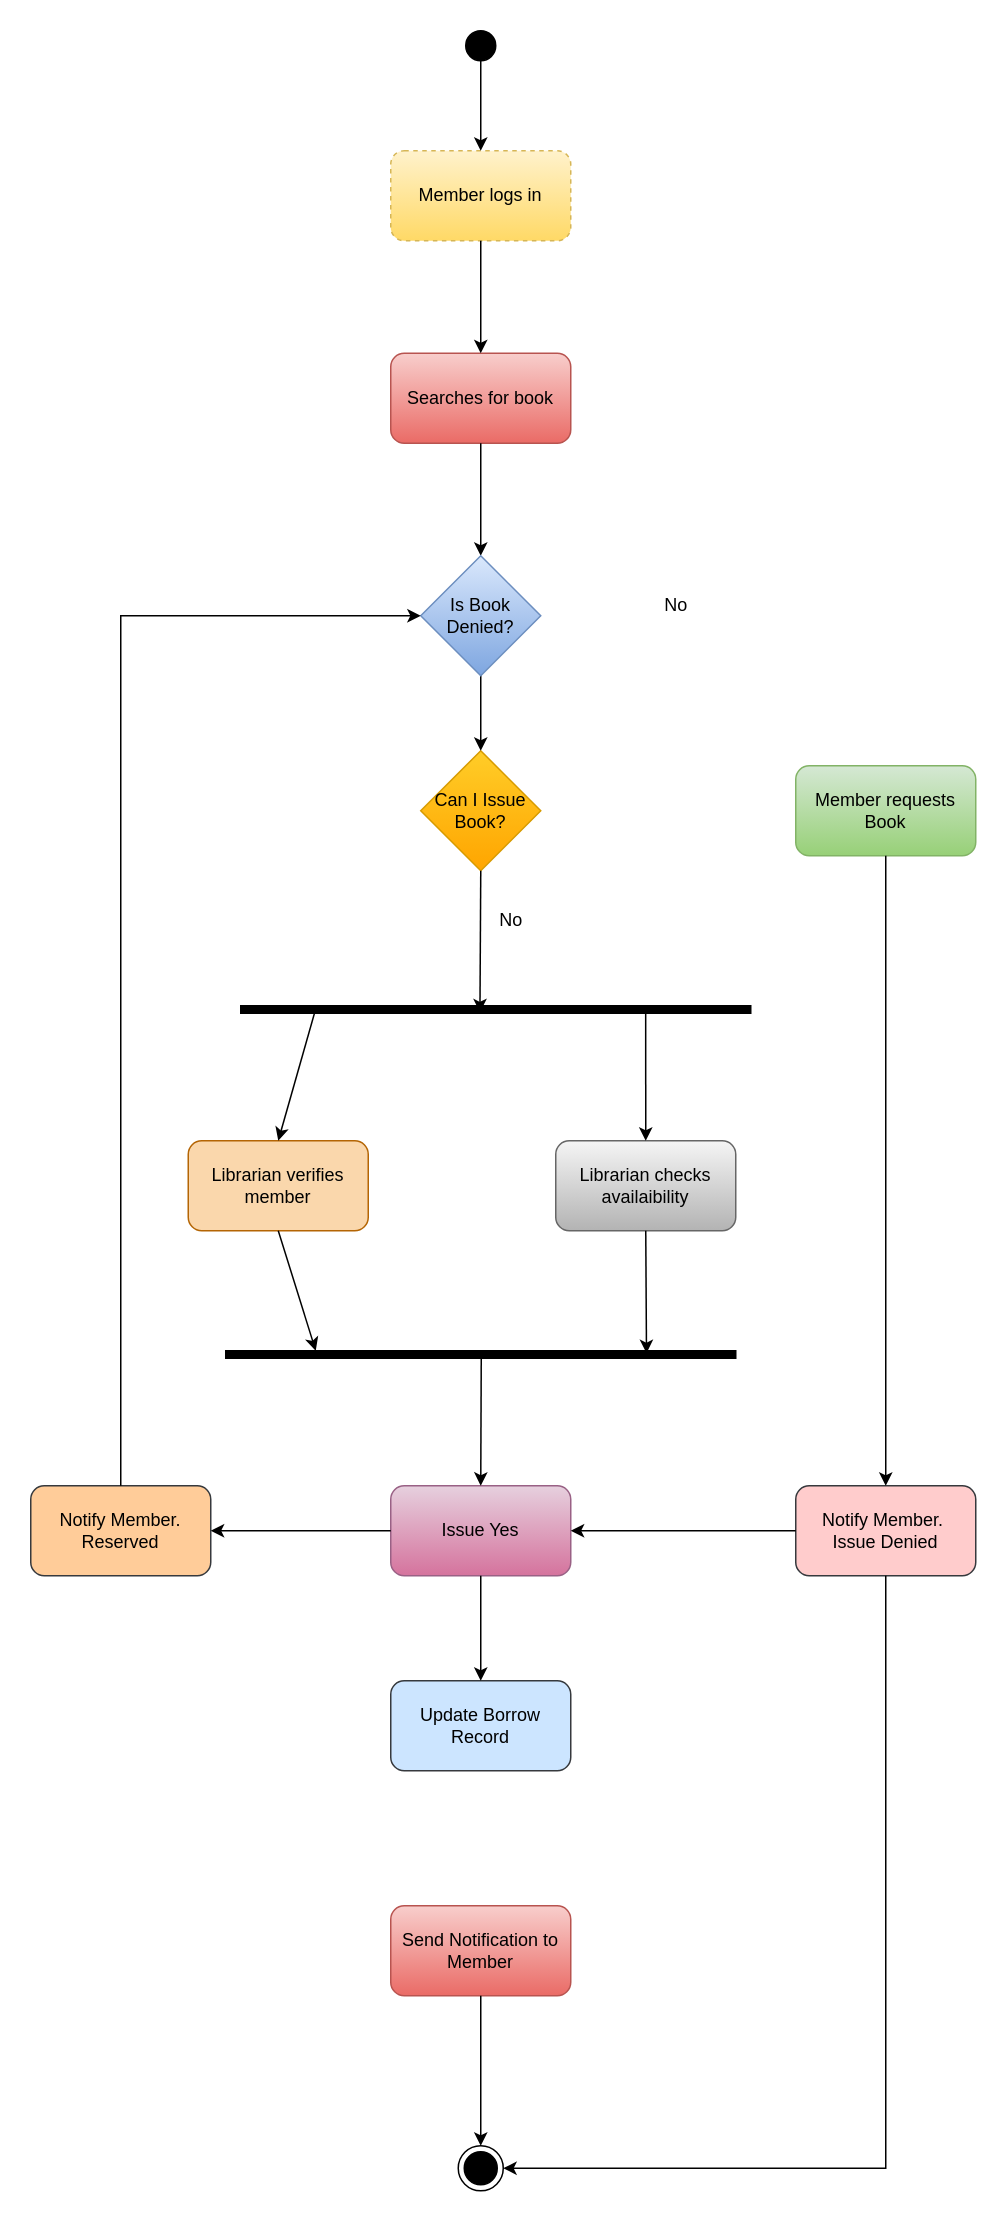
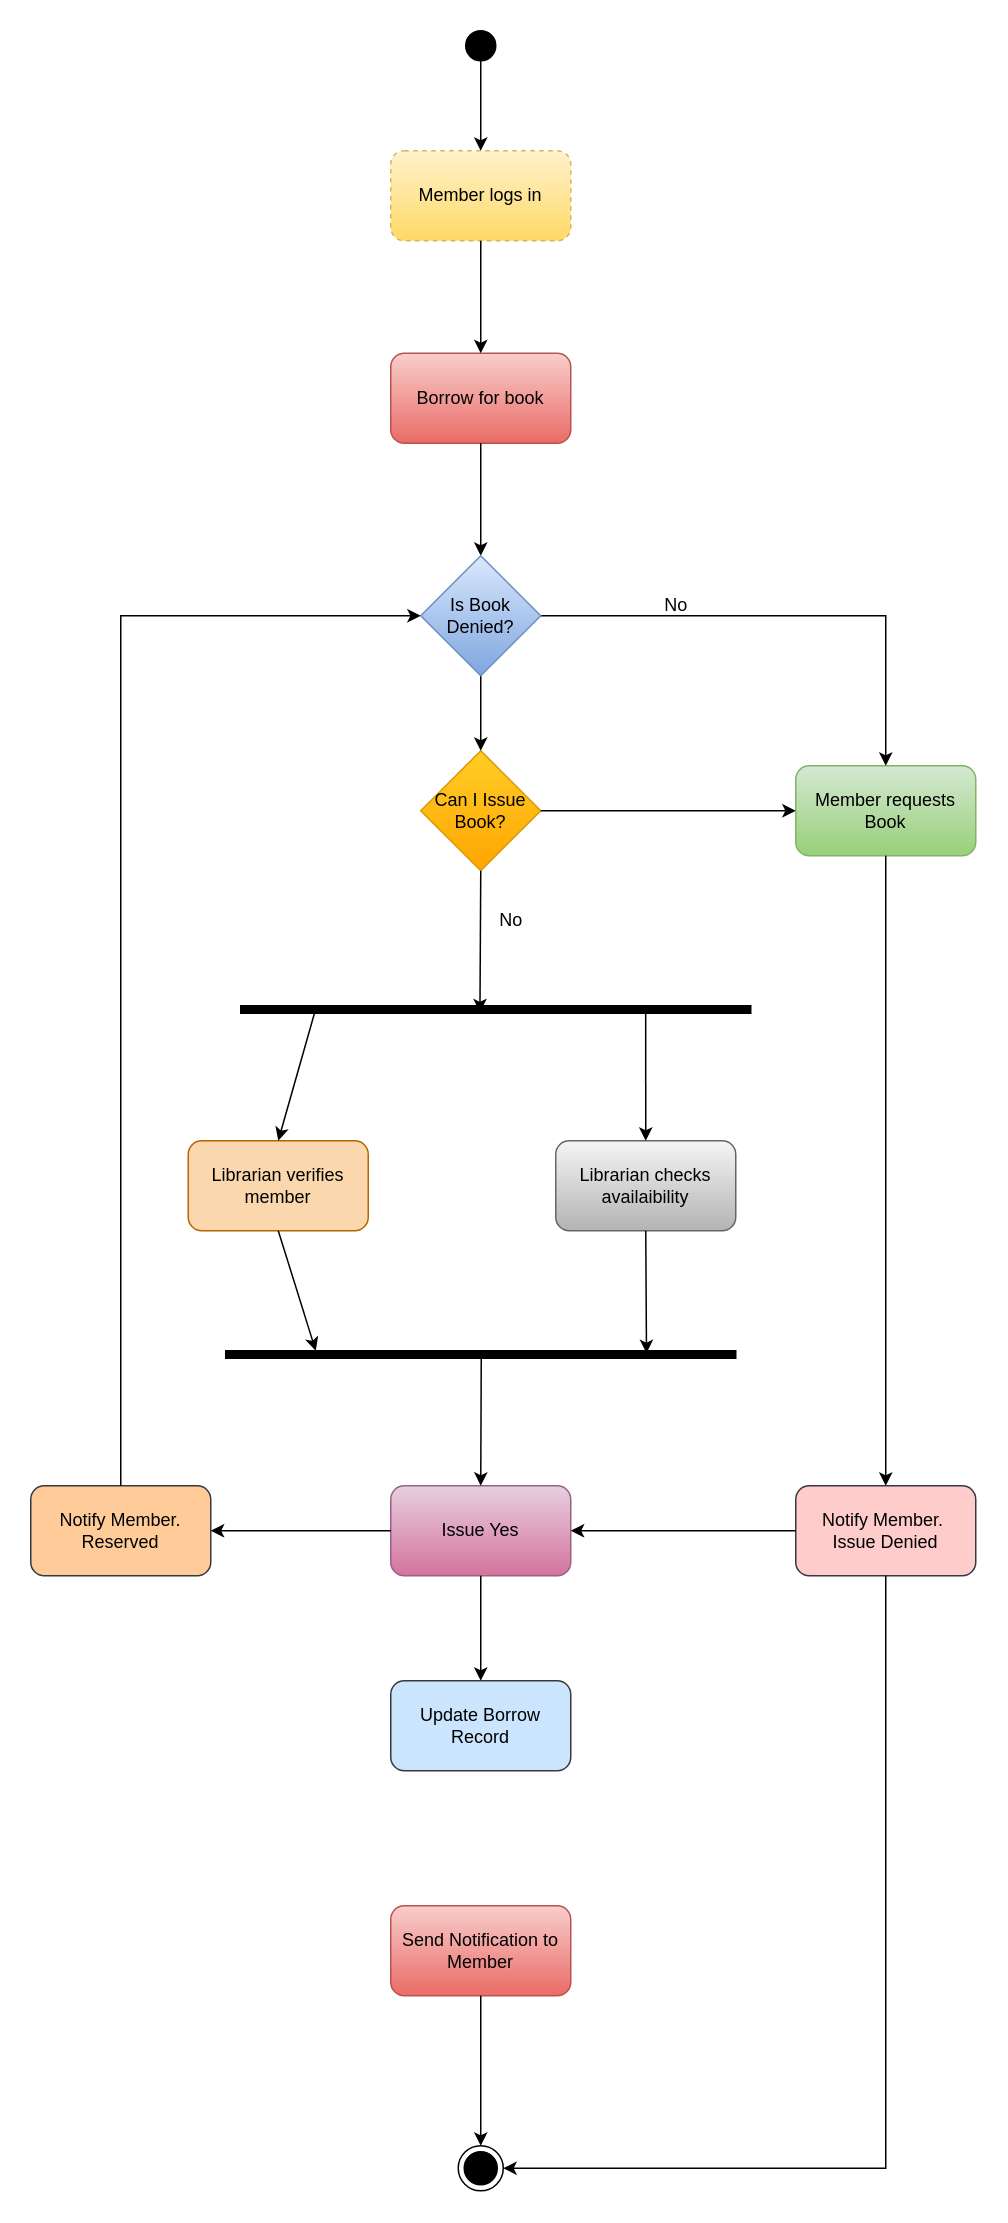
node "Searches for book": label "Searches for book" -> "Borrow for book"
edge "Is Book Denied?" -> "Member requests Book": added
edge "Can I Issue Book?" -> "Member requests Book": added
